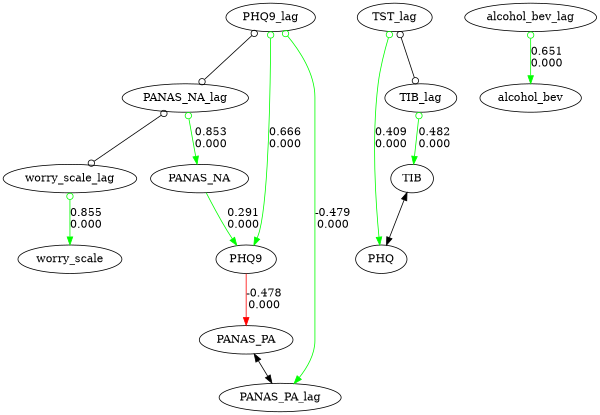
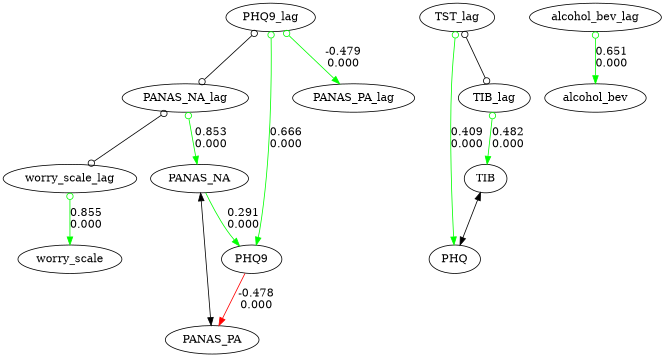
edge "PANAS_PA" -- "PANAS_PA_lag": now "PANAS_PA" -- "PANAS_NA"
